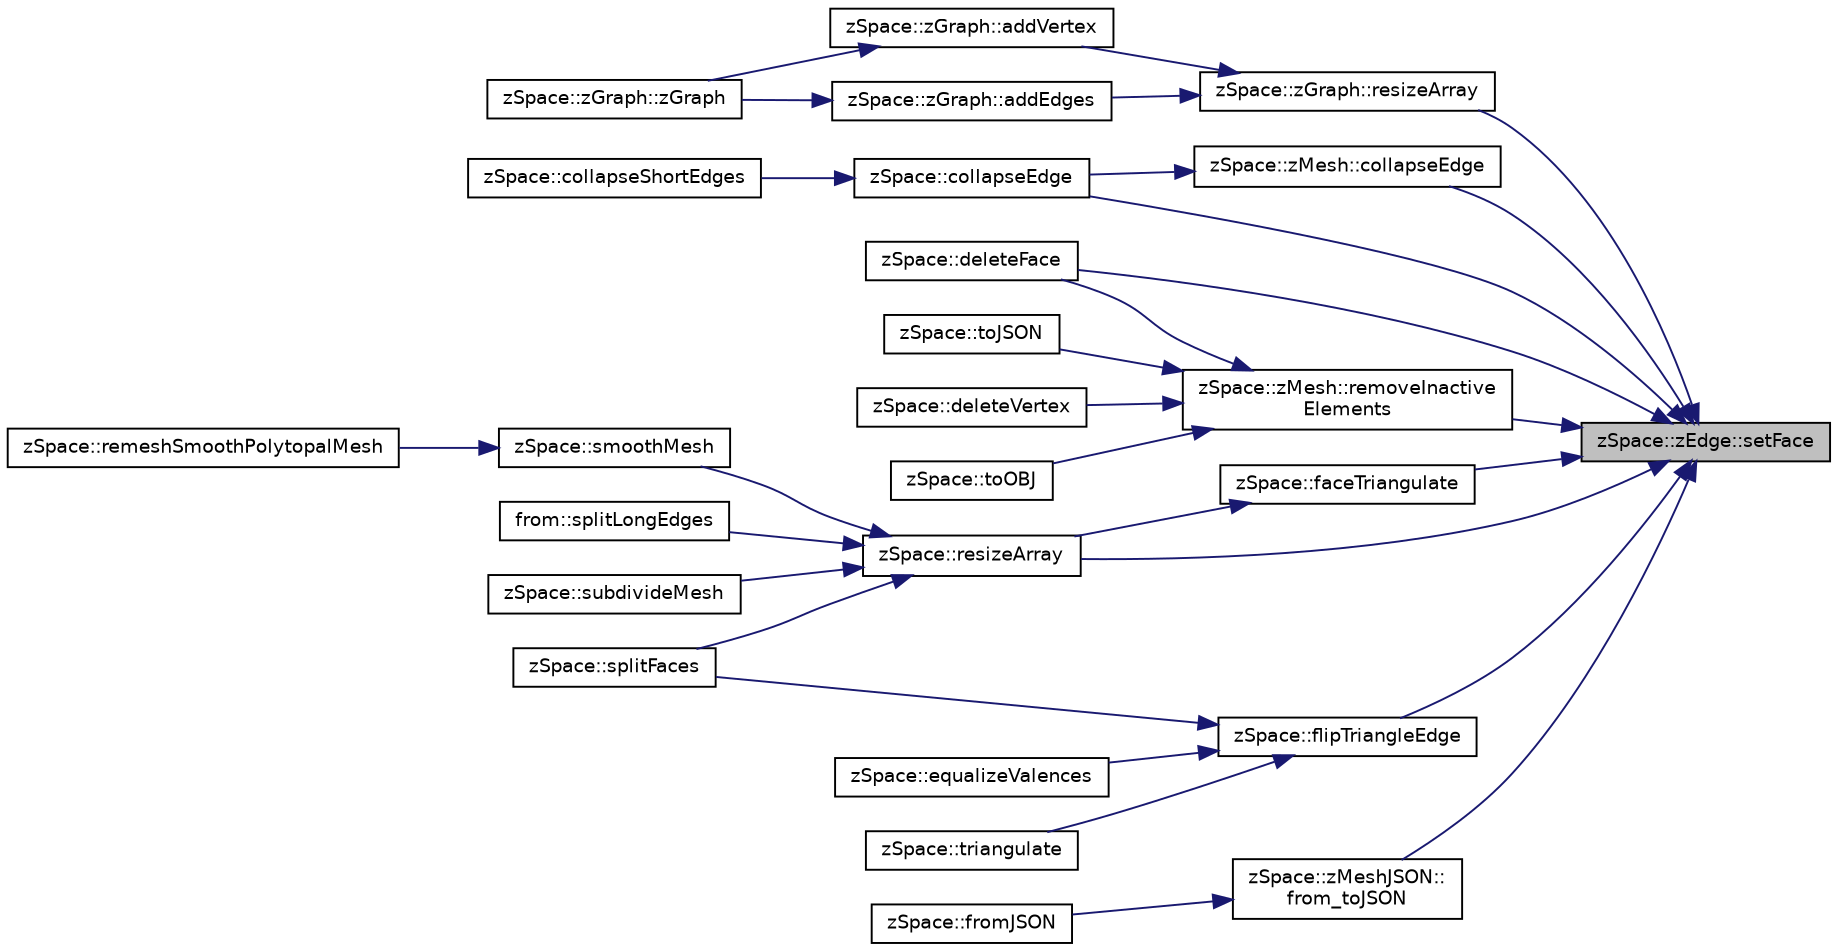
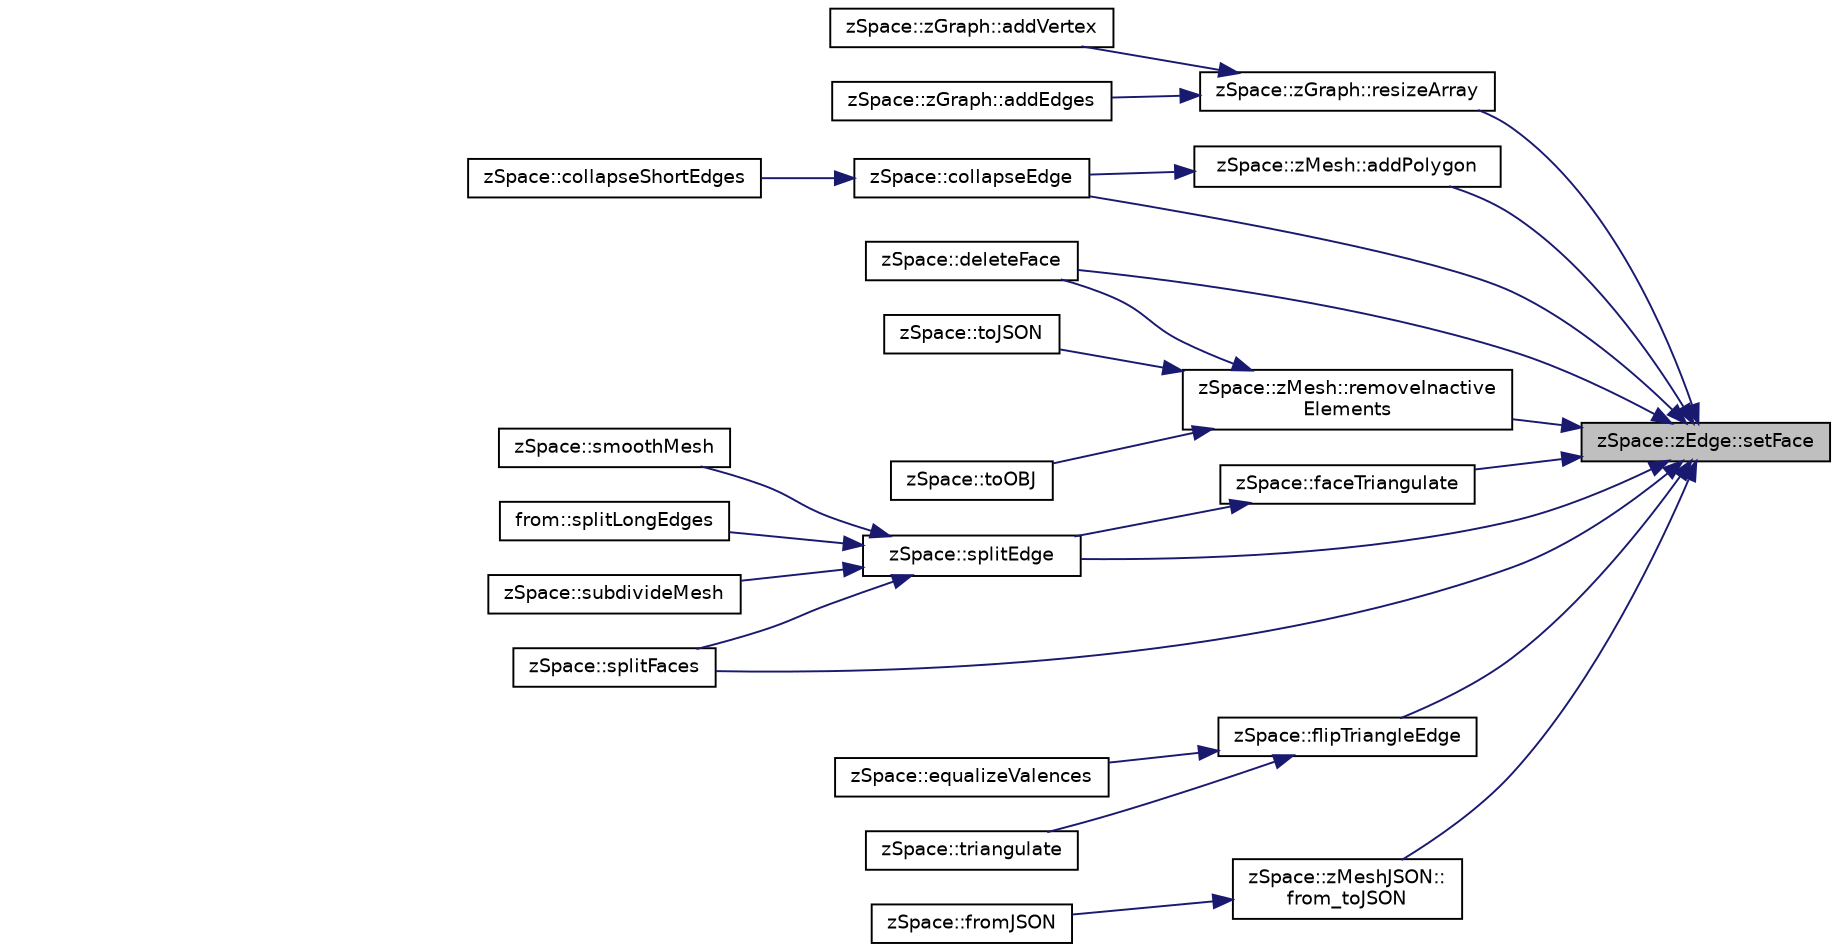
node "zSpace::zGraph::zGraph": removed
node "zSpace::zMesh::collapseEdge": label "zSpace::zMesh::collapseEdge" -> "zSpace::zMesh::addPolygon"
node "zSpace::deleteVertex": removed
node "zSpace::remeshSmoothPolytopalMesh": removed
node "zSpace::resizeArray": label "zSpace::resizeArray" -> "zSpace::splitEdge"
edge "zSpace::splitFaces" -> "zSpace::flipTriangleEdge": now "zSpace::splitFaces" -> "zSpace::zEdge::setFace"
